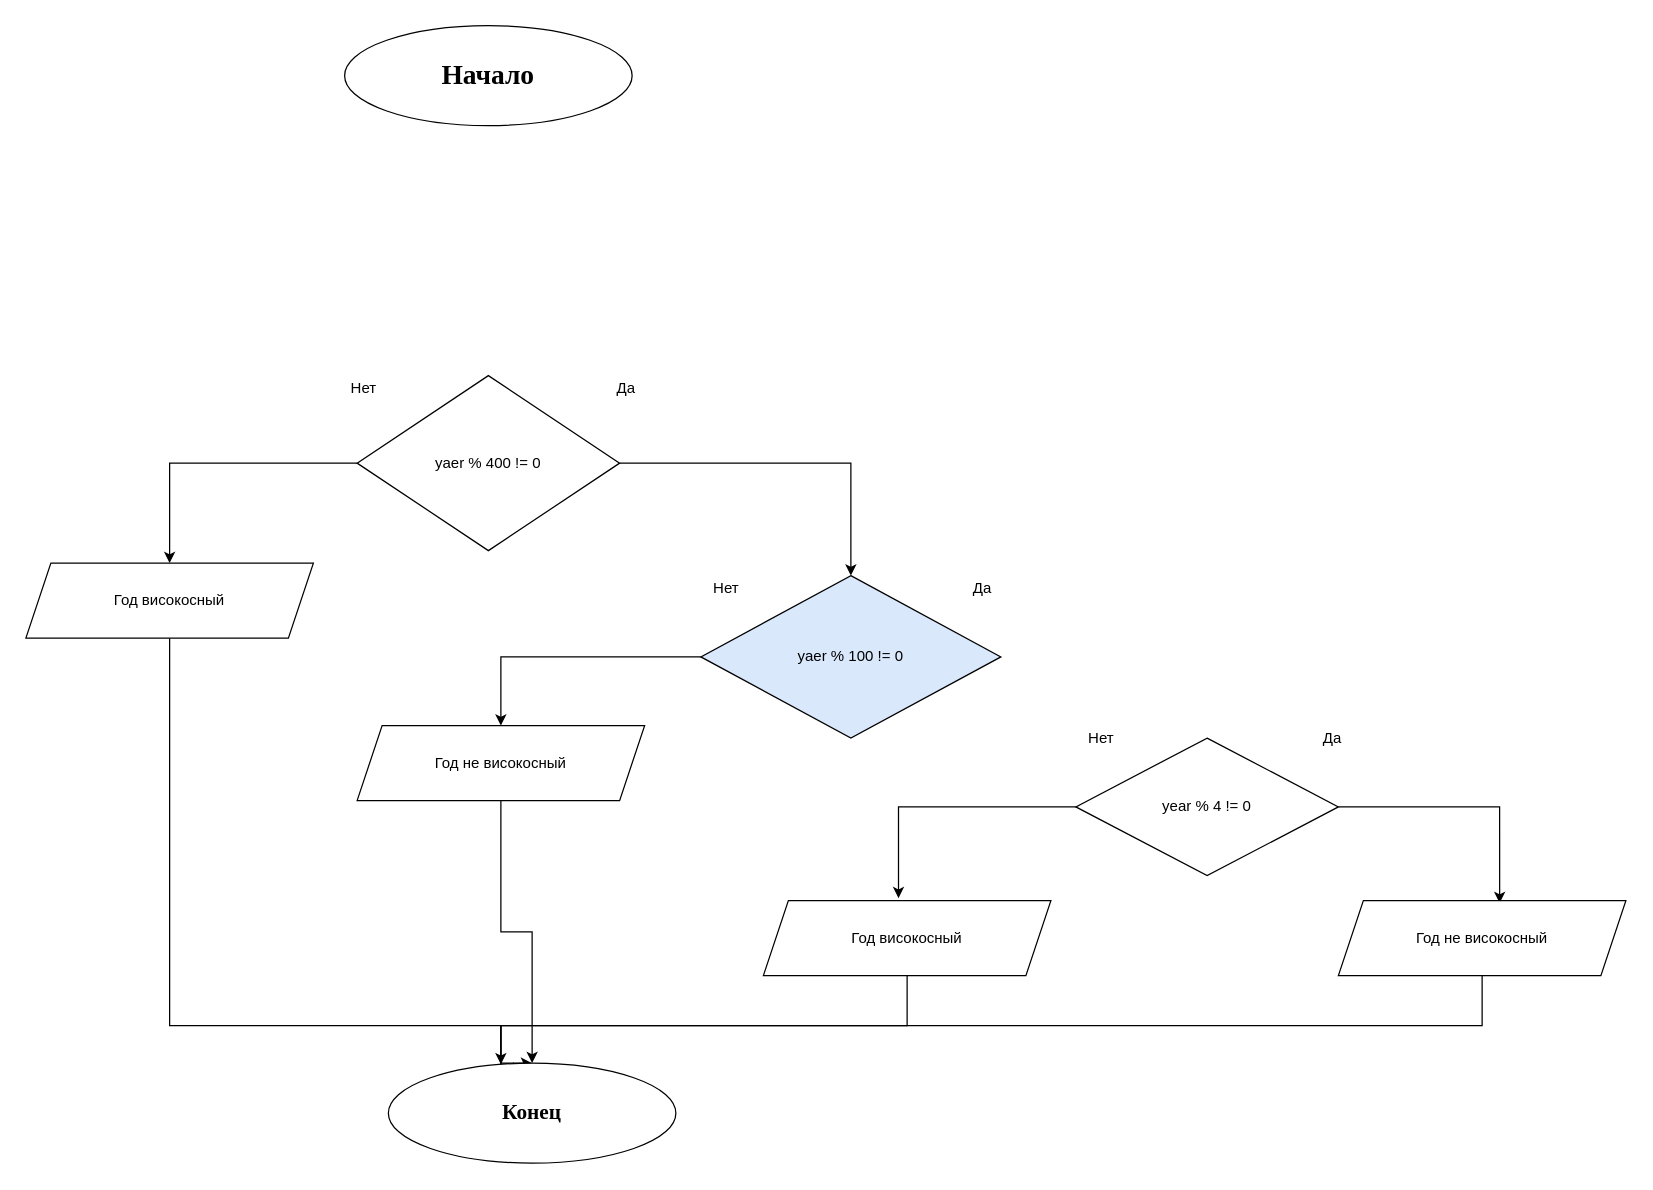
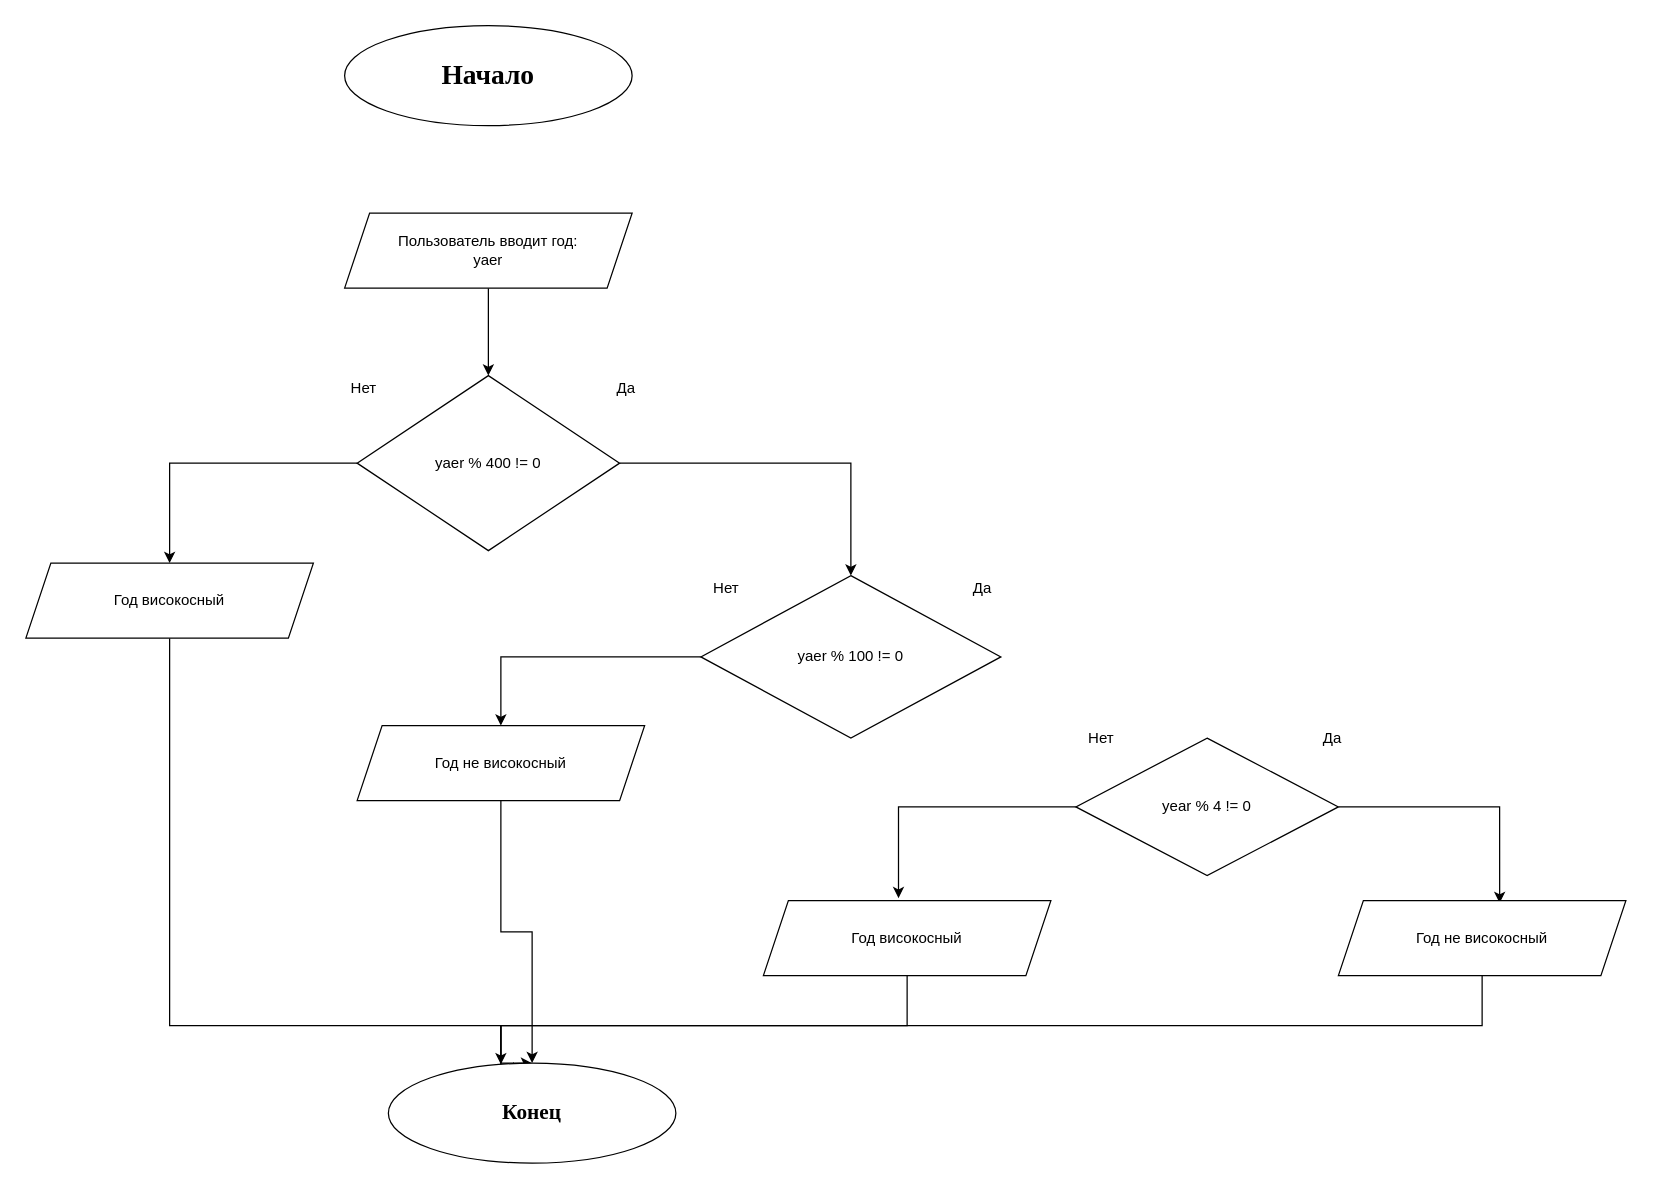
node "Пользователь вводит год: yaer": added
edge "Пользователь вводит год: yaer" -> "yaer % 400 != 0": added
node "yaer % 100 != 0": fillcolor #dae8fc -> #ffffff
